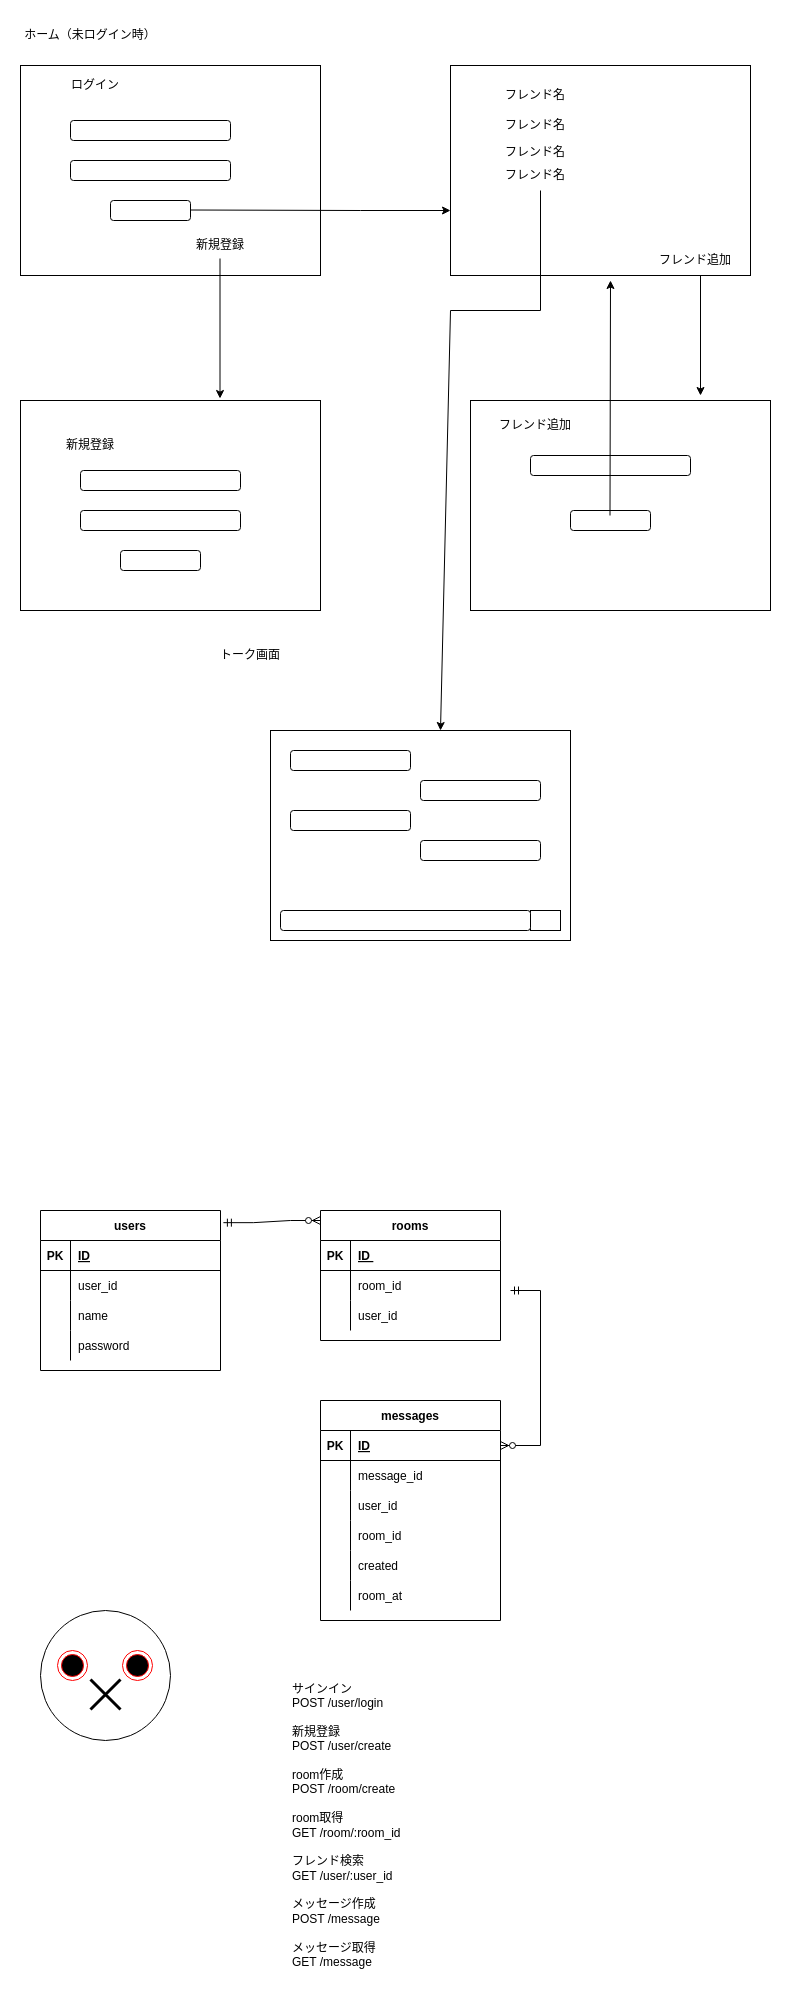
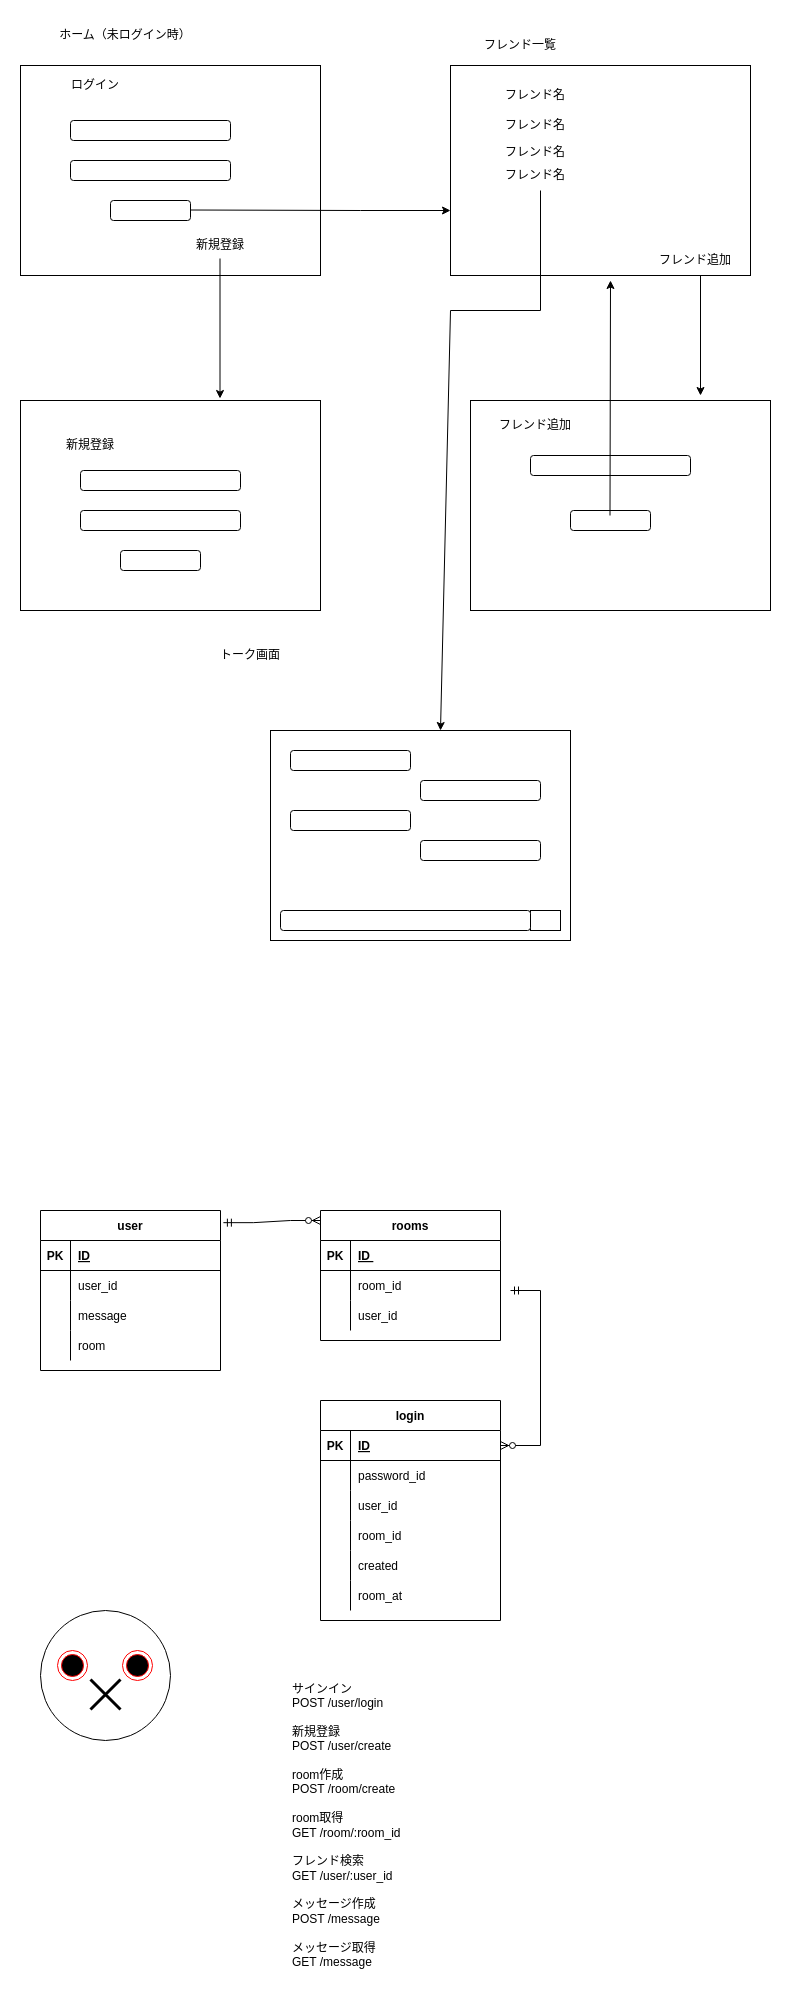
node "ホーム（未ログイン時）": moved (91, 36) -> (126, 36)
node "フレンド一覧": added
node "users": label "users" -> "user"
node "name": label "name" -> "message"
node "password": label "password" -> "room"
node "messages": label "messages" -> "login"
node "message_id": label "message_id" -> "password_id"
